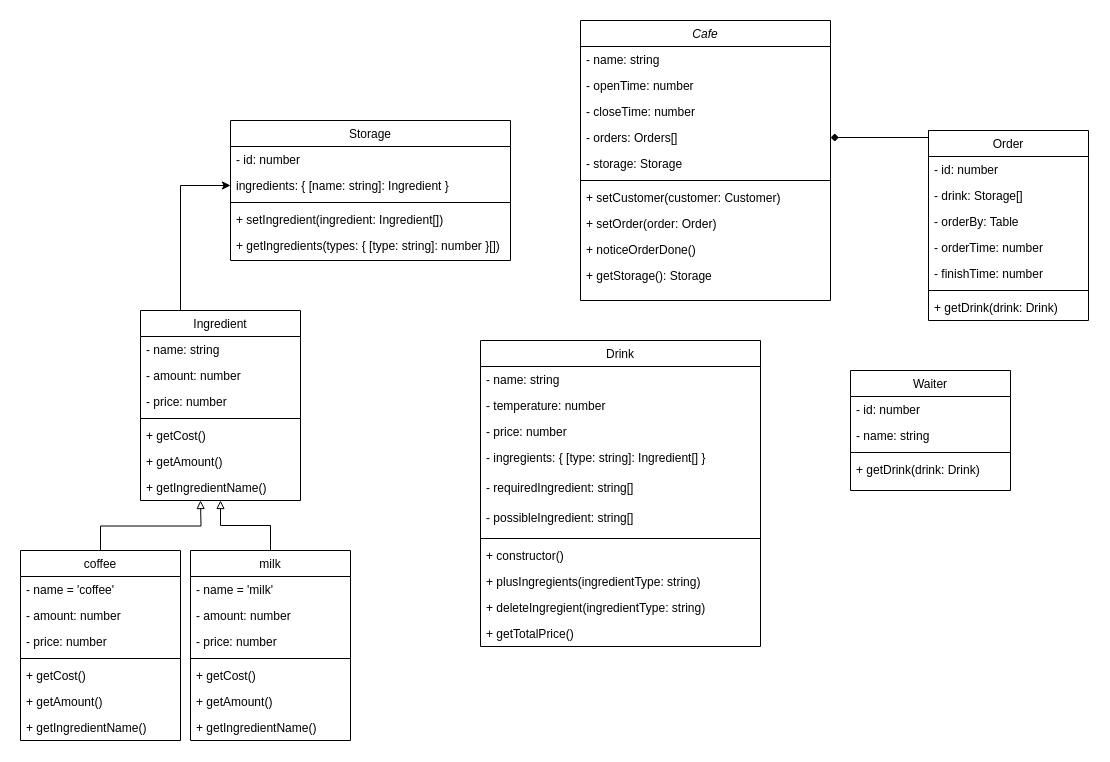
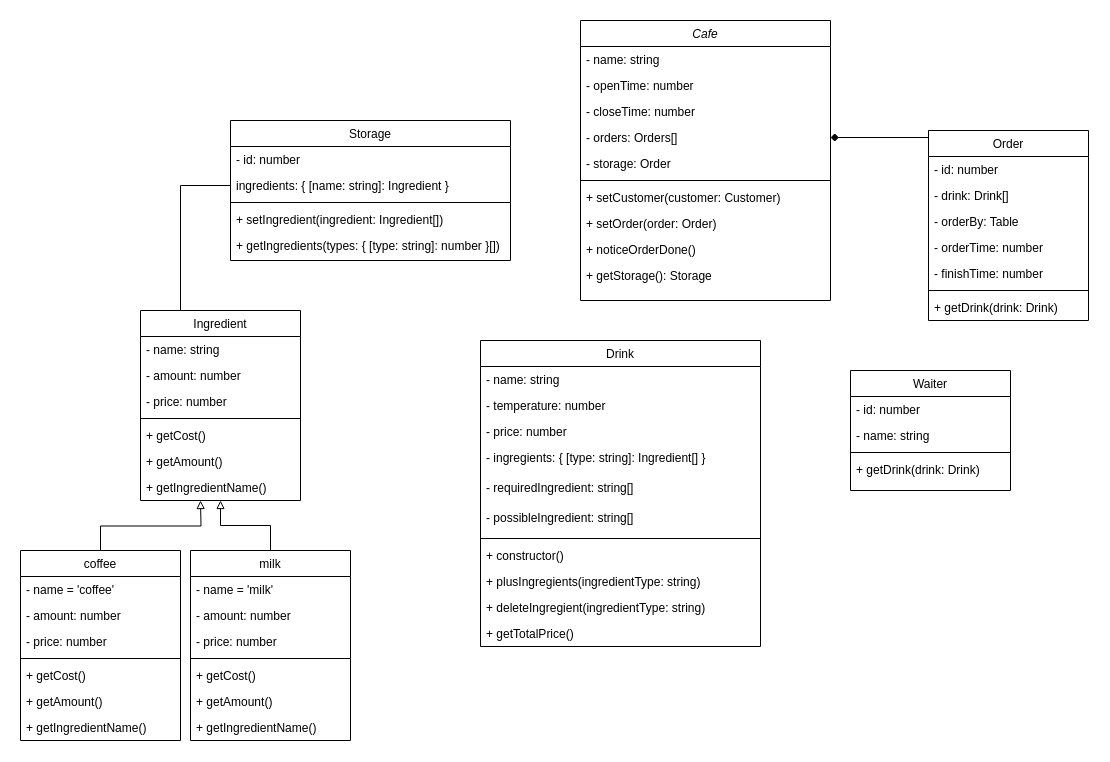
node "- storage: Storage": label "- storage: Storage" -> "- storage: Order"
edge "Ingredient" -> "ingredients: { [name: string]: Ingredient }": arrowhead classic -> none
node "- drink: Storage[]": label "- drink: Storage[]" -> "- drink: Drink[]"
